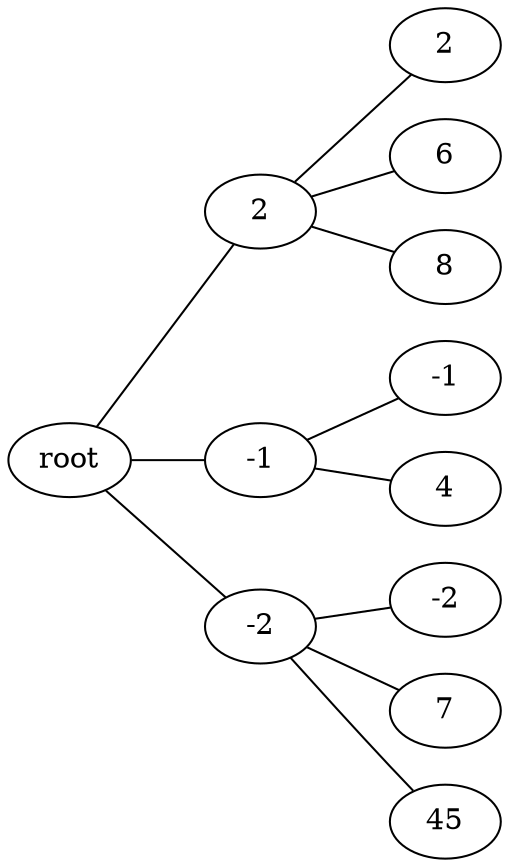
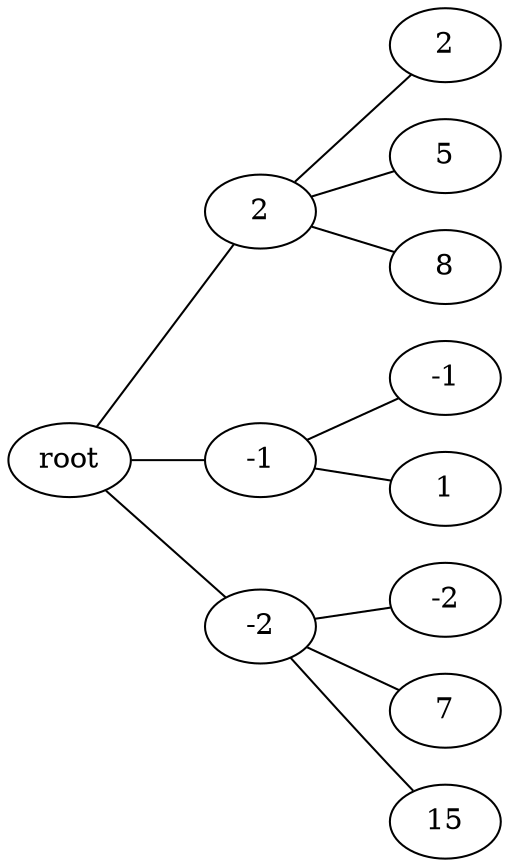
node "6": label "6" -> "5"
node "4": label "4" -> "1"
node "45": label "45" -> "15"
